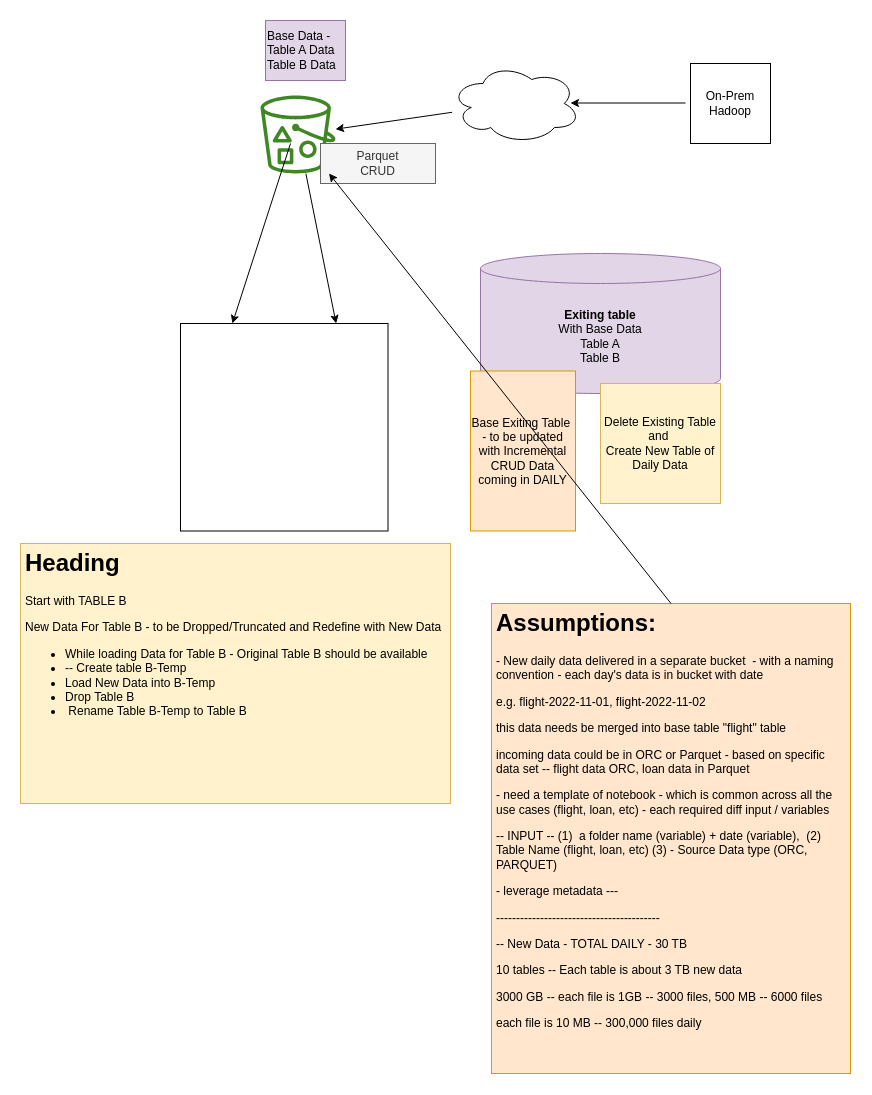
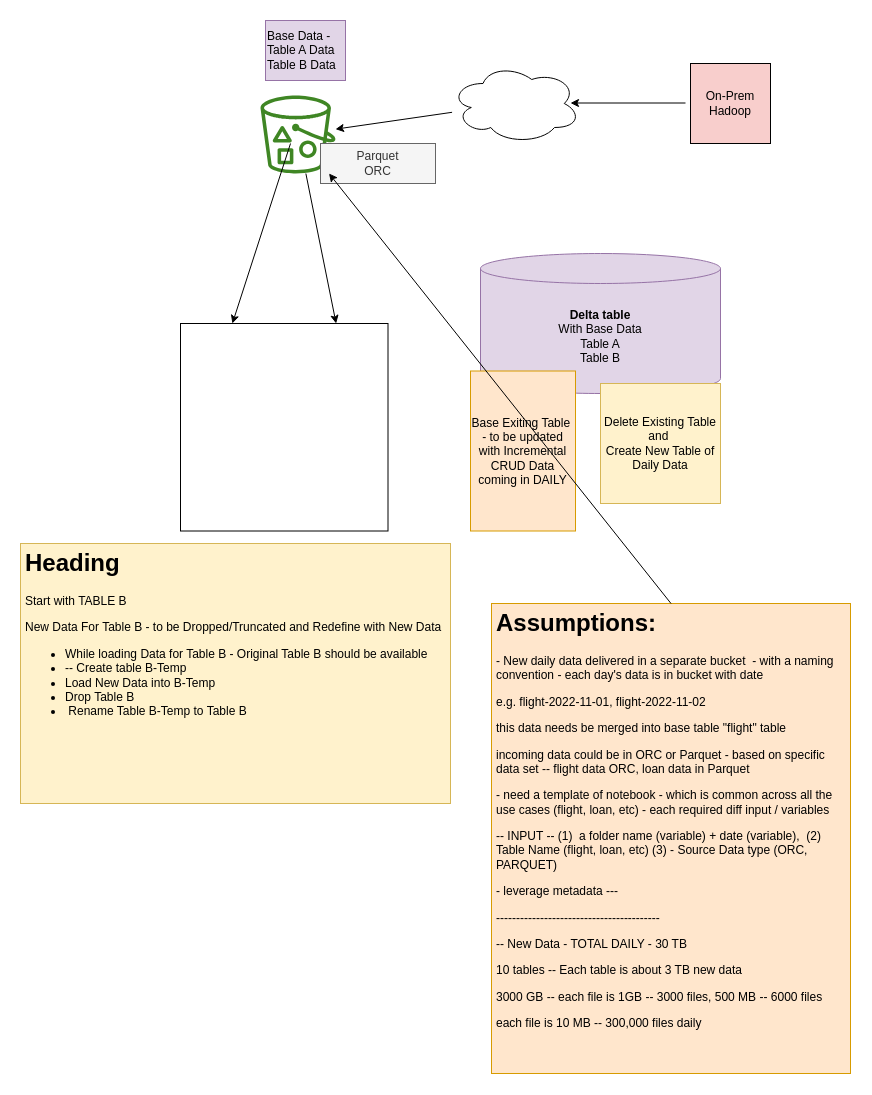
node "On-Prem Hadoop": fillcolor #ffffff -> #f8cecc
node "Parquet CRUD": label "Parquet CRUD" -> "Parquet ORC"
node "Exiting table With Base Data Table A Table B": label "Exiting table With Base Data Table A Table B" -> "Delta table With Base Data Table A Table B"
